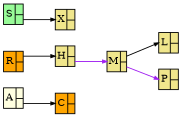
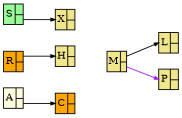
edge "H" -> "M": removed
